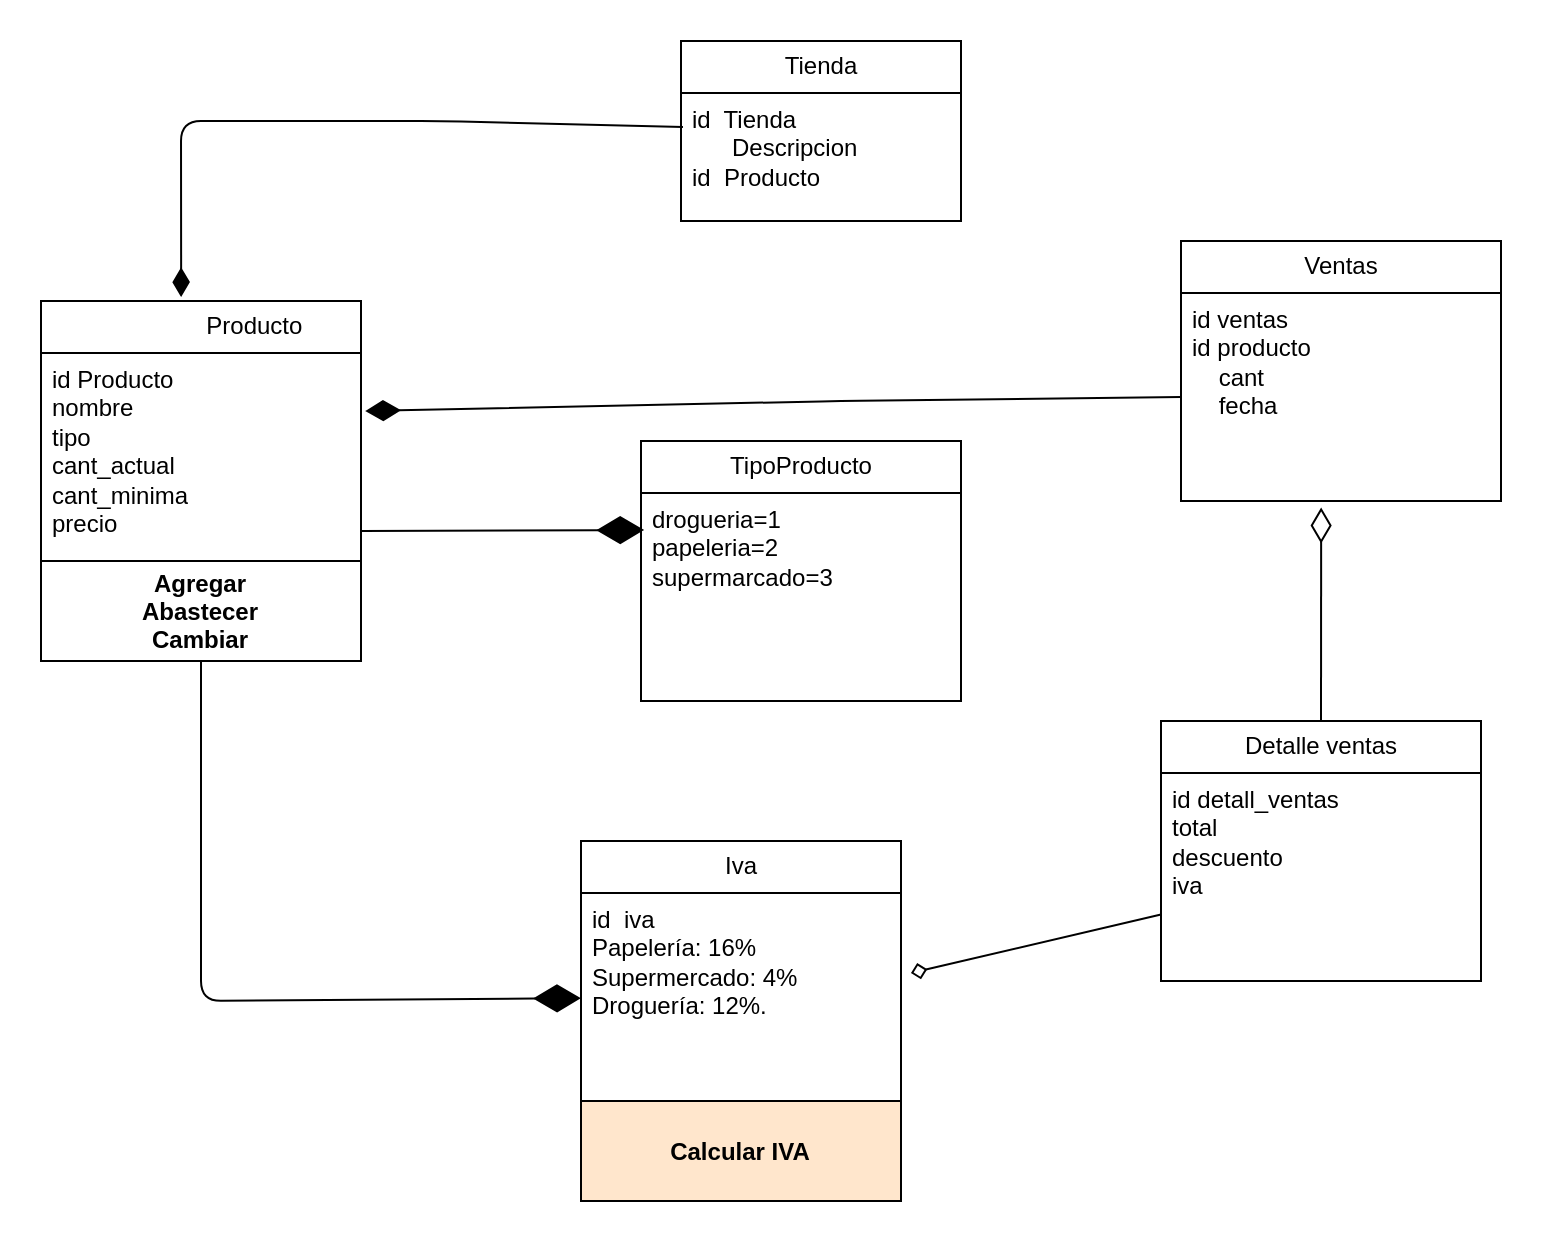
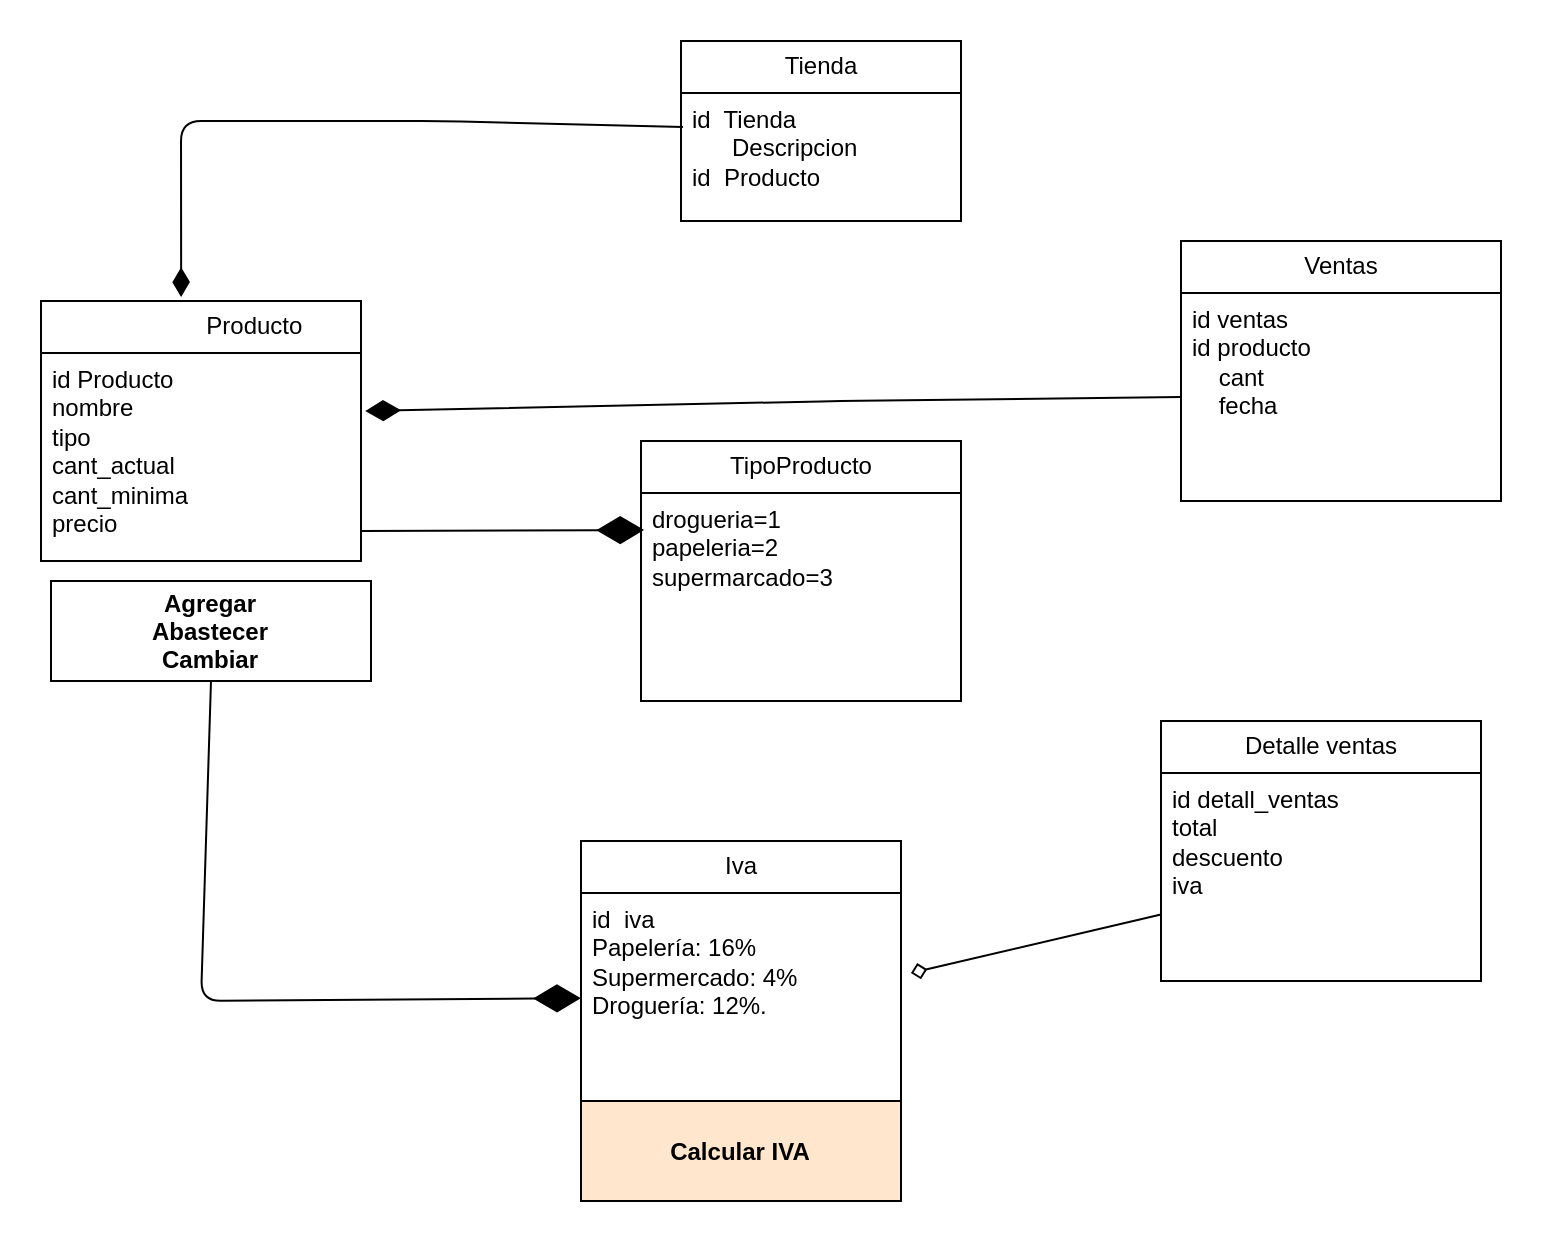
node "Agregar Abastecer Cambiar": moved (201, 611) -> (211, 631)
edge "Detalle ventas" -> "id ventas id producto cant fecha": removed
